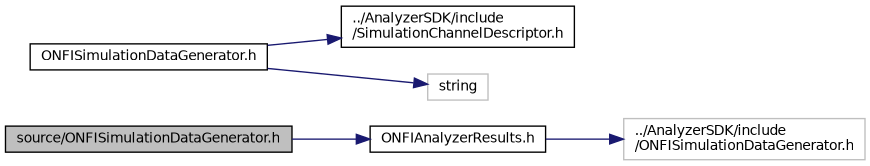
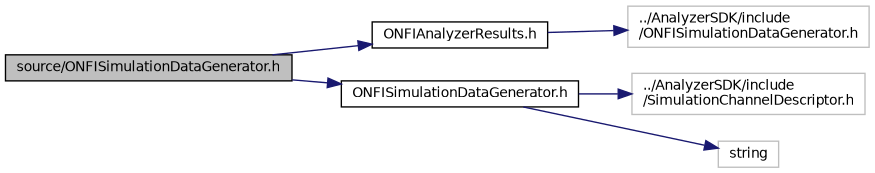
node "../AnalyzerSDK/include /SimulationChannelDescriptor.h": color black -> grey75
edge "source/ONFISimulationDataGenerator.h" -> "ONFISimulationDataGenerator.h": added
